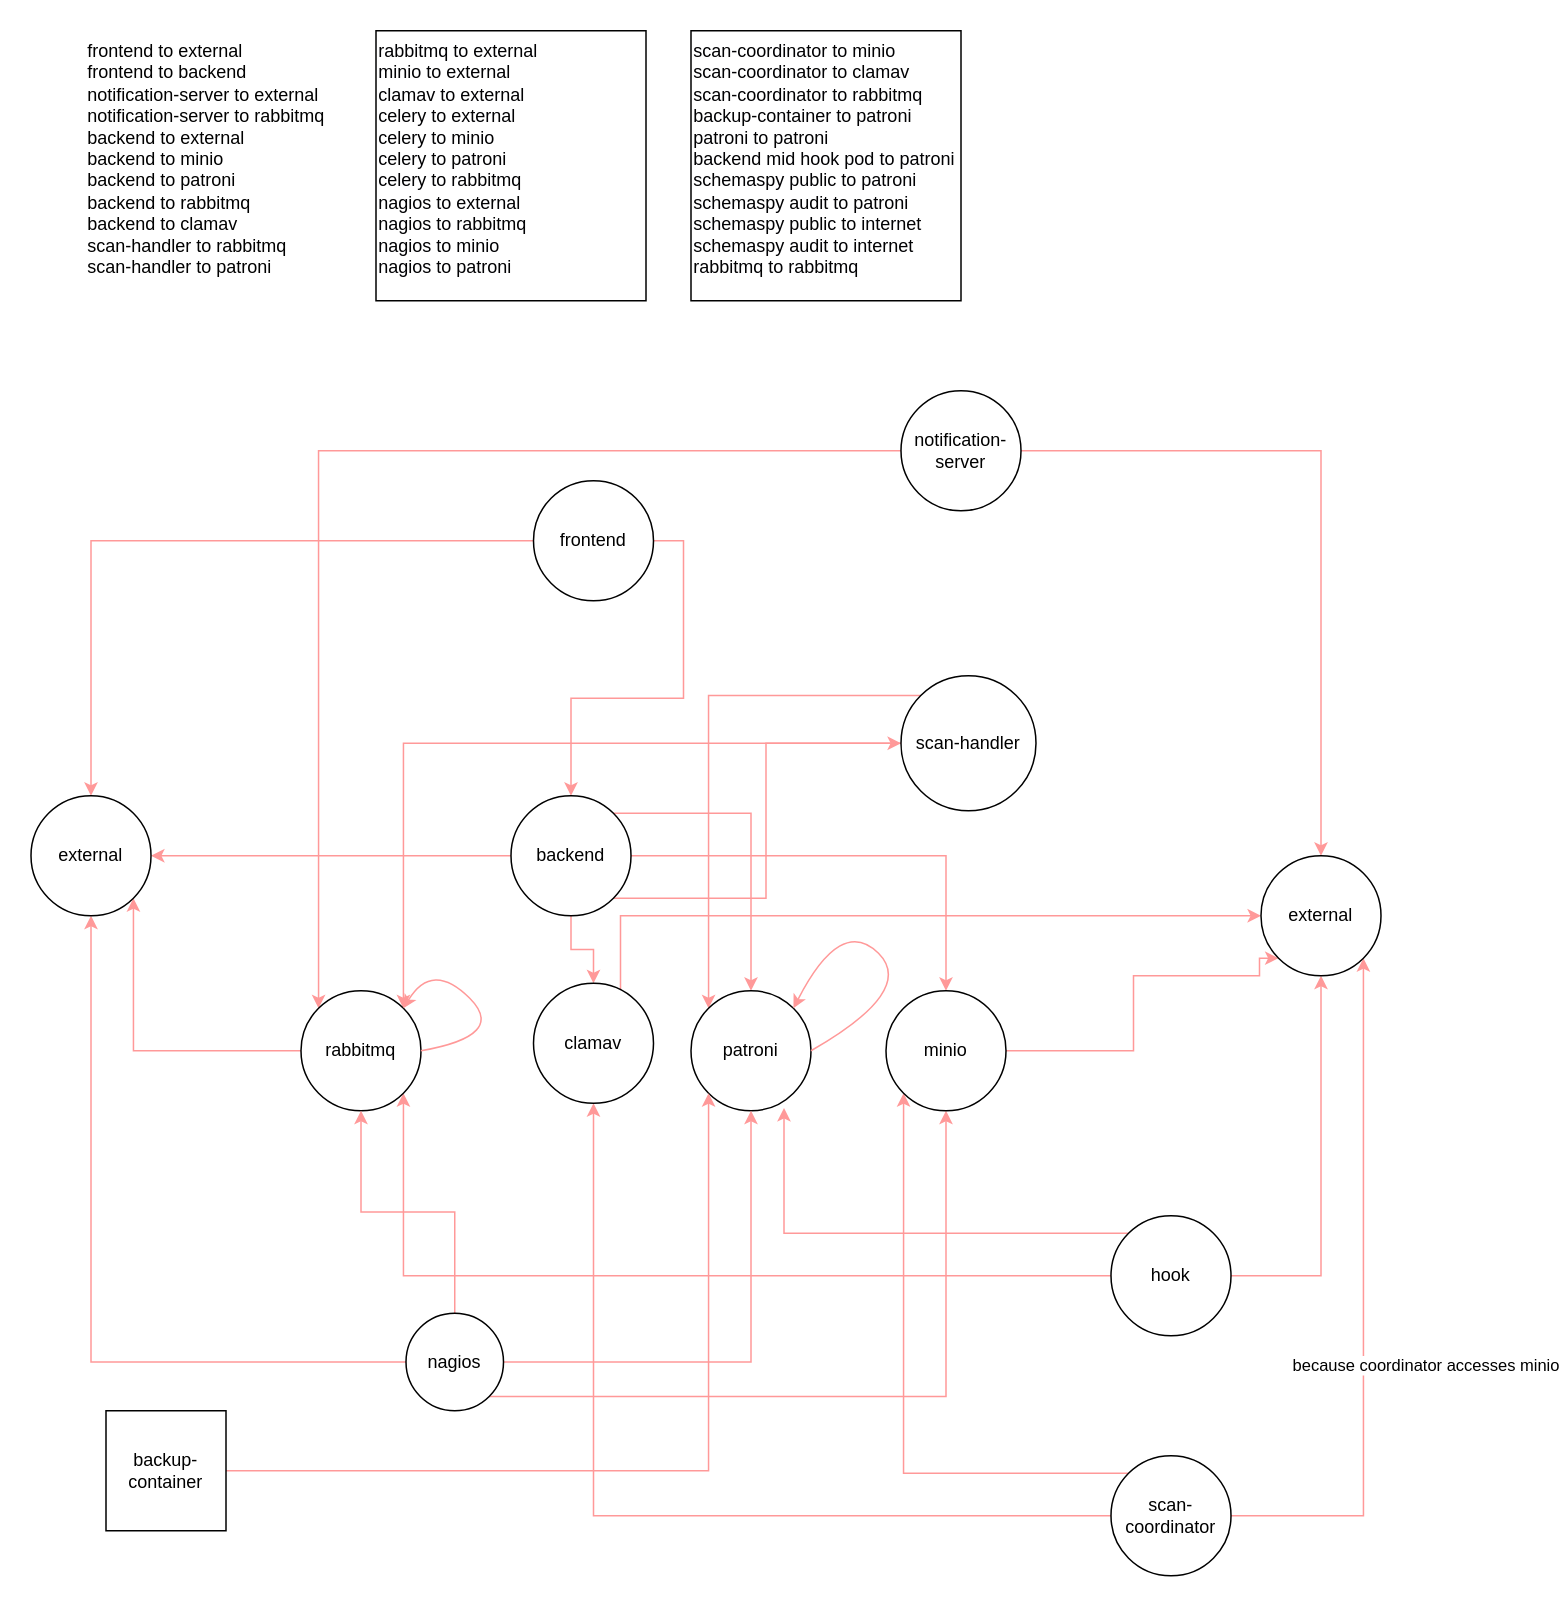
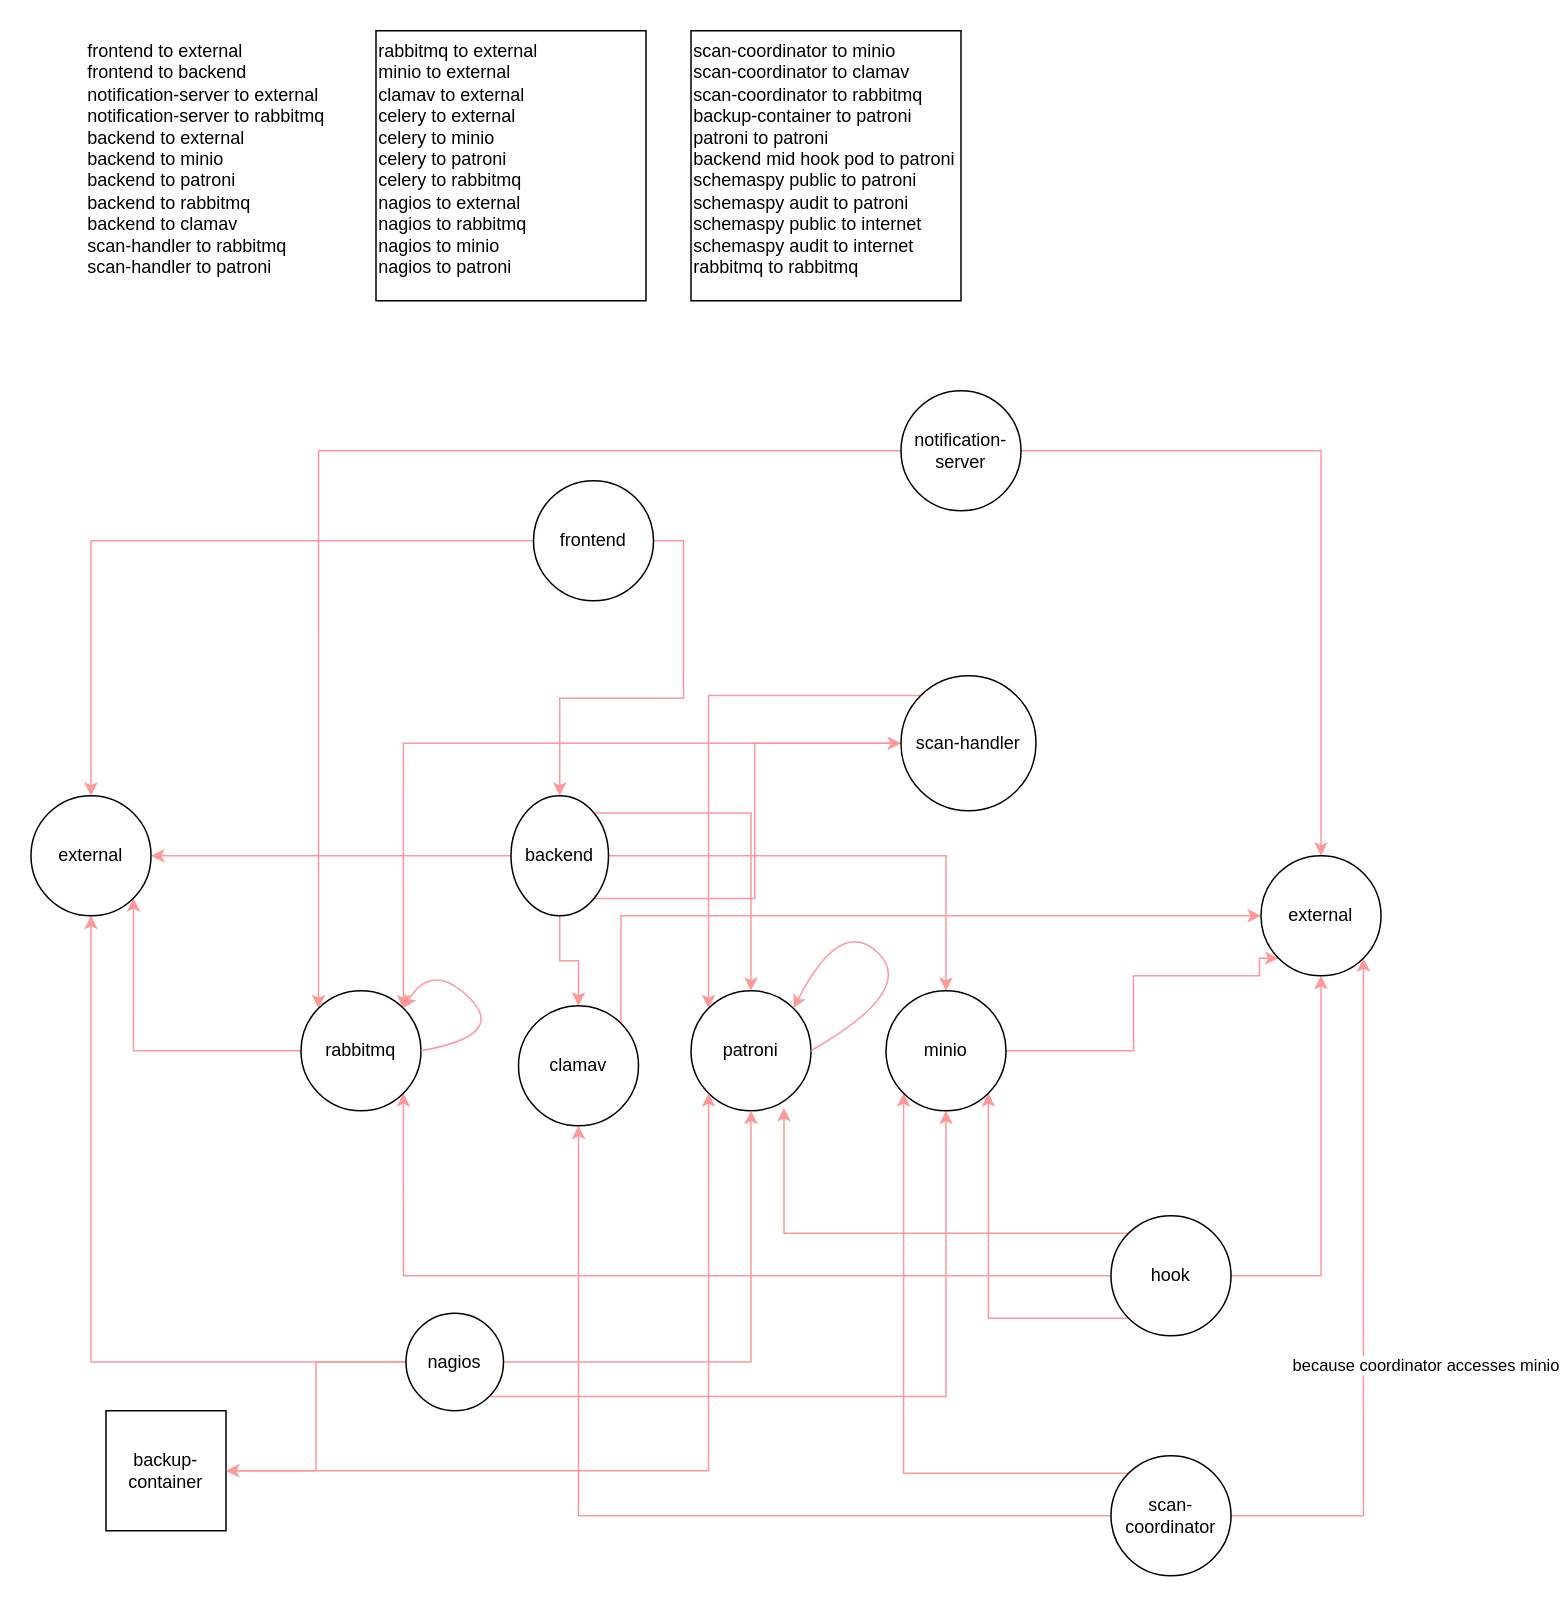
node "backend": size 120x120 -> 98x120
node "clamav": moved (593, 1043) -> (578, 1066)
edge "nagios" -> "rabbitmq": now "nagios" -> "backup-container"
edge "hook" -> "minio": added
